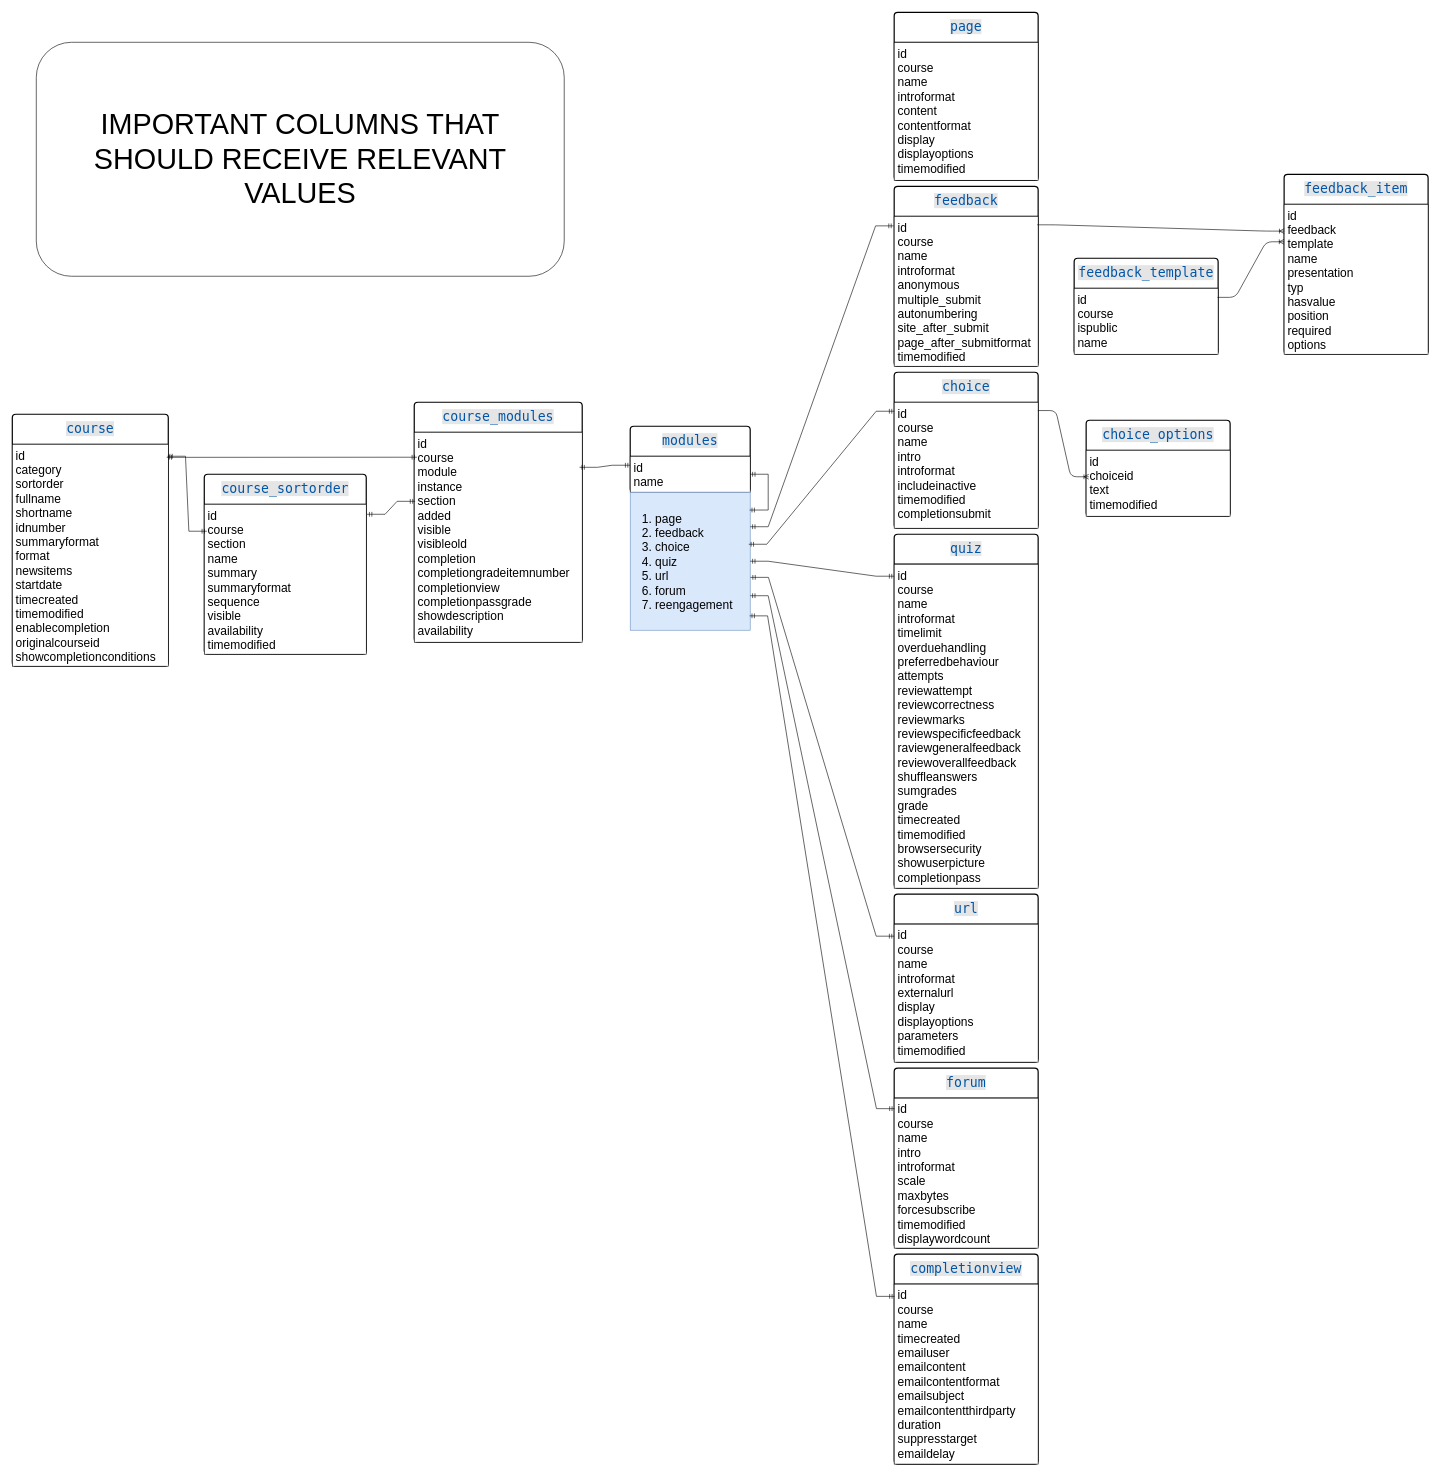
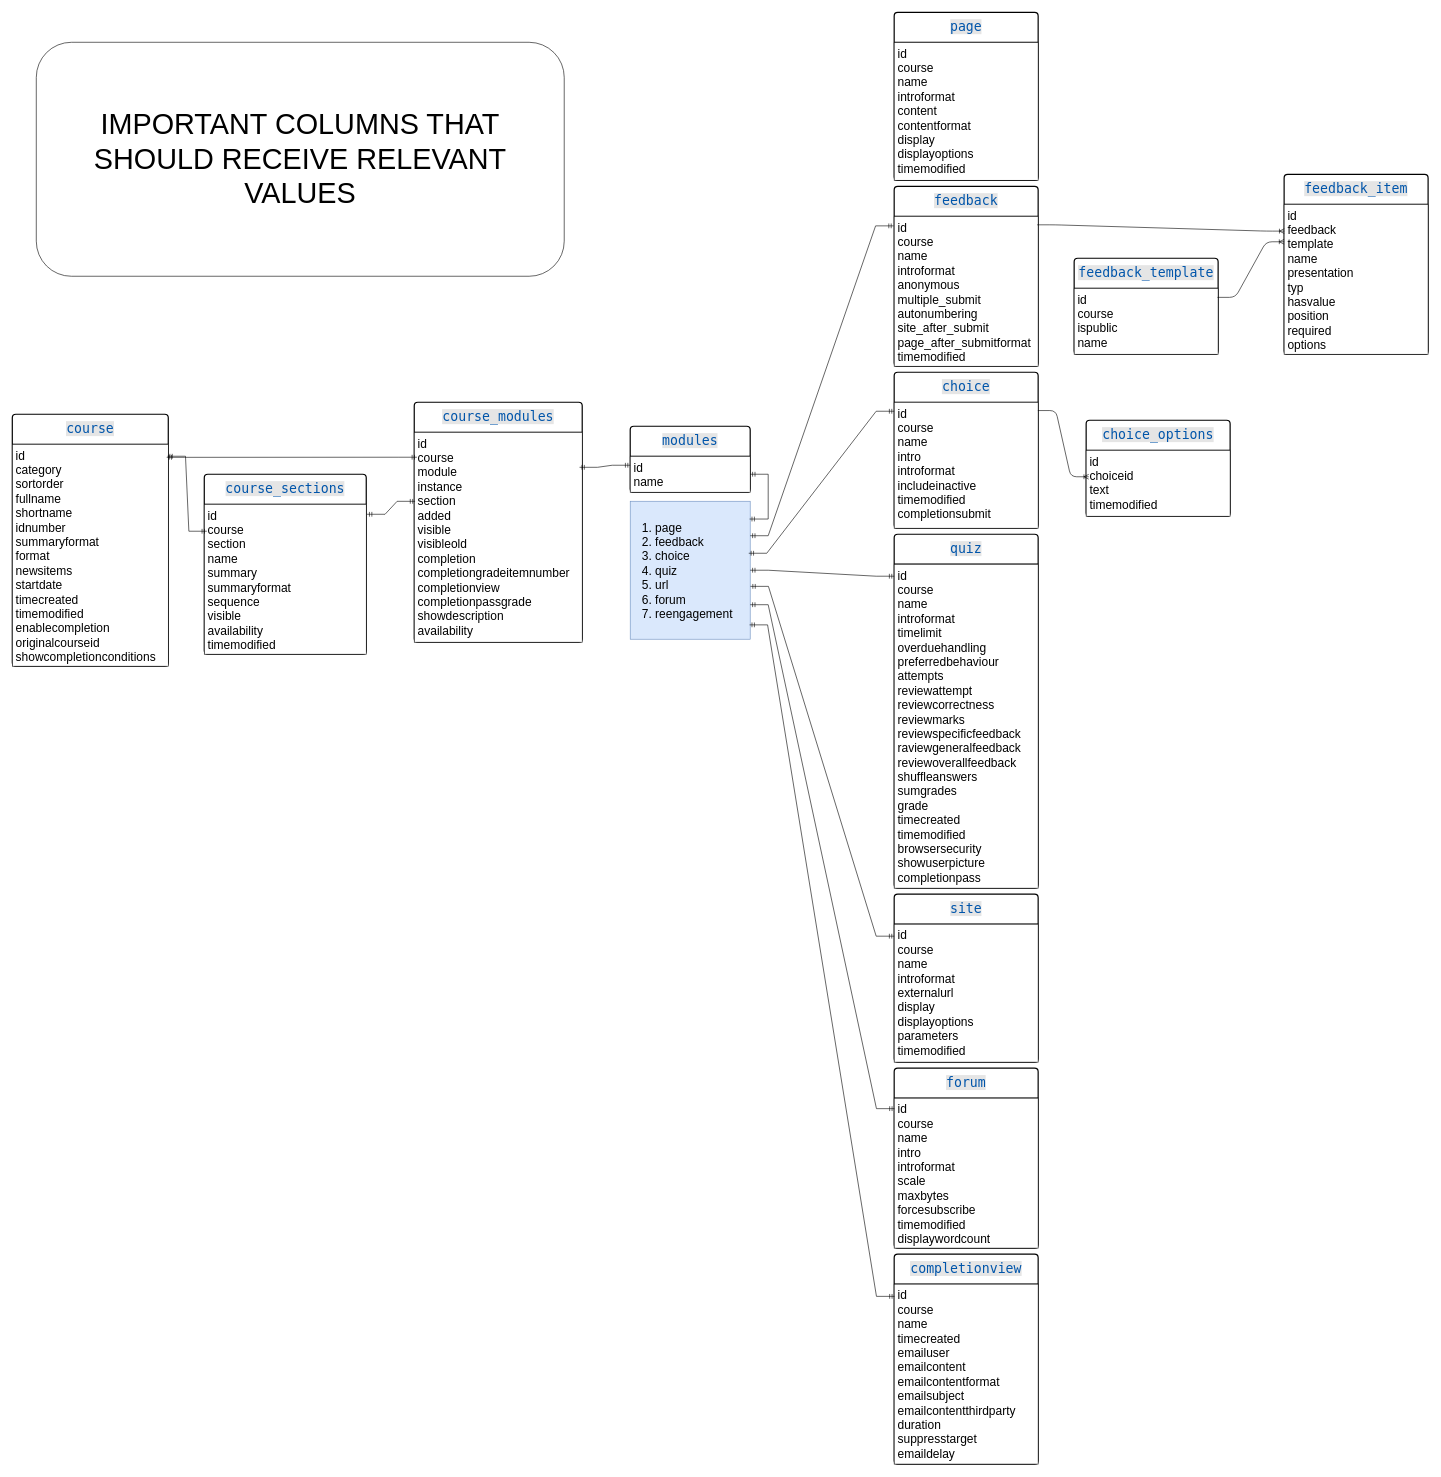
node "course_sortorder": label "course_sortorder" -> "course_sections"
node "page feedback choice quiz url forum reengagement": moved (690, 561) -> (690, 570)
node "url": label "url" -> "site"
